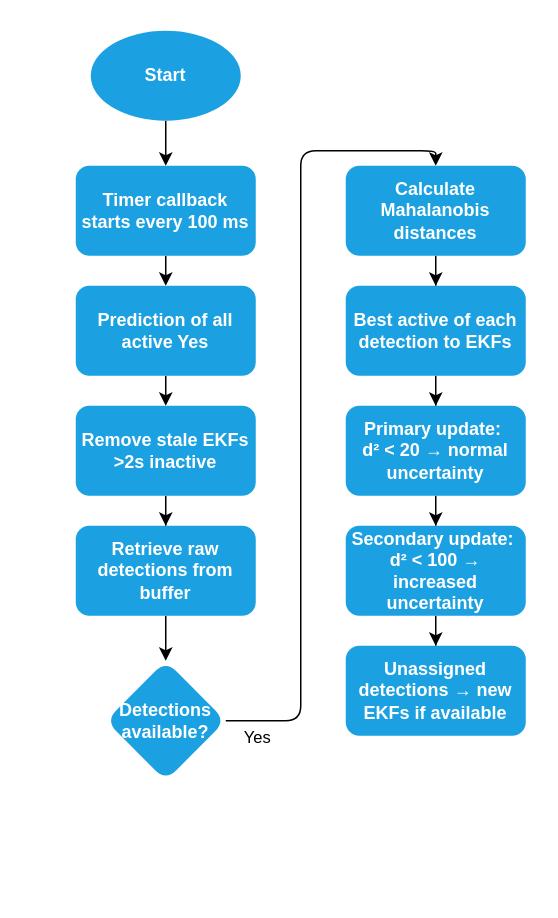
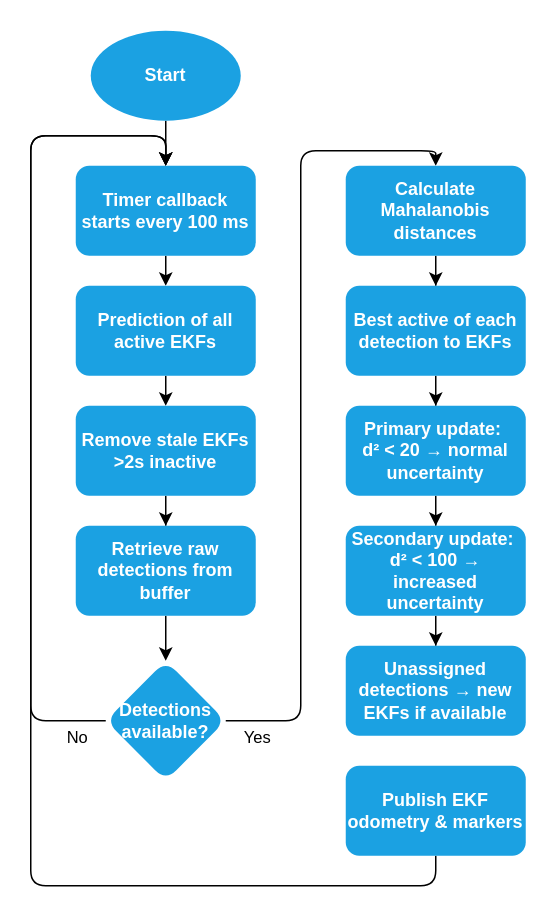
node "Prediction of all active Yes": label "Prediction of all active Yes" -> "Prediction of all active EKFs"
edge "Detections available?" -> "Timer callback starts every 100 ms": added, label "No"
node "Publish EKF odometry & markers": added
edge "Publish EKF odometry & markers" -> "Timer callback starts every 100 ms": added
